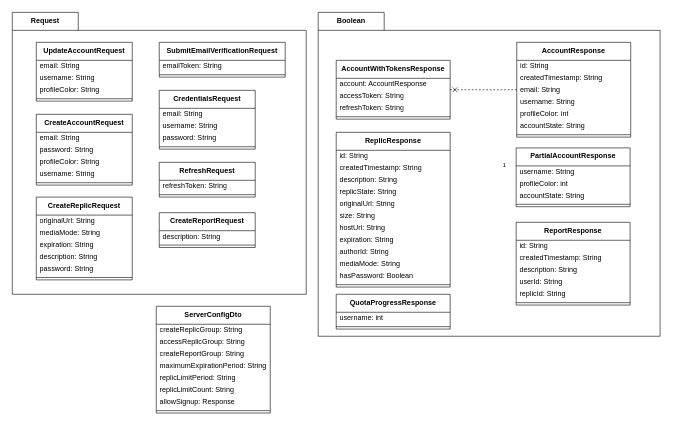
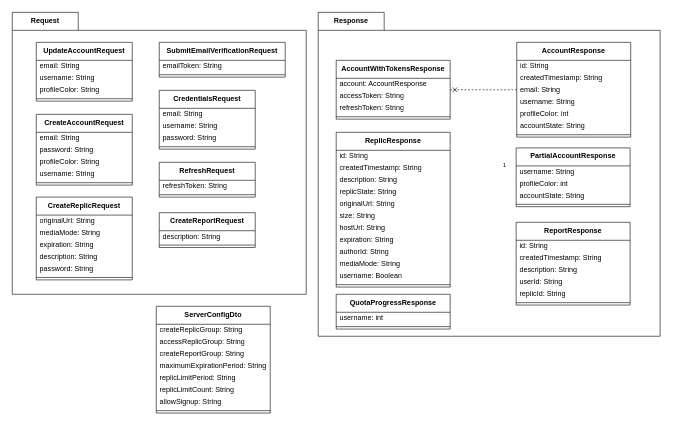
node "Boolean": label "Boolean" -> "Response"
node "hasPassword: Boolean": label "hasPassword: Boolean" -> "username: Boolean"
node "allowSignup: Response": label "allowSignup: Response" -> "allowSignup: String"
